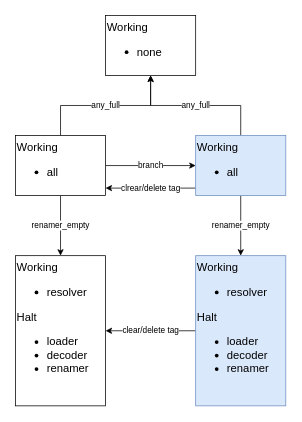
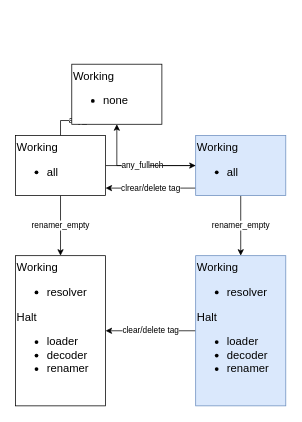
node "Working none": moved (150, 45) -> (117, 94)
